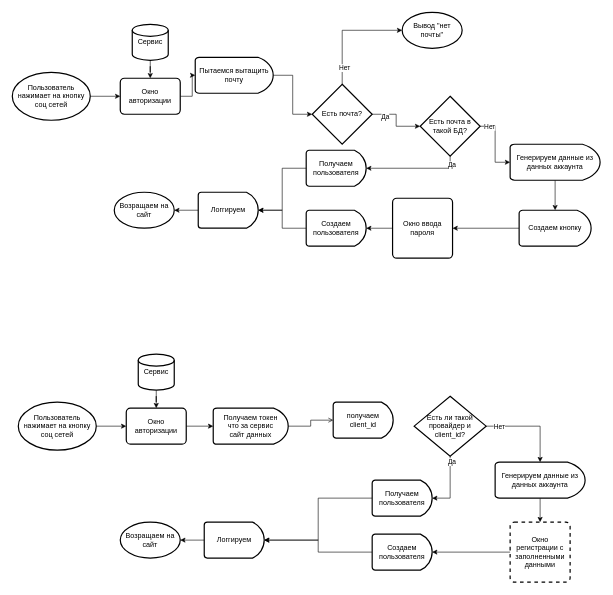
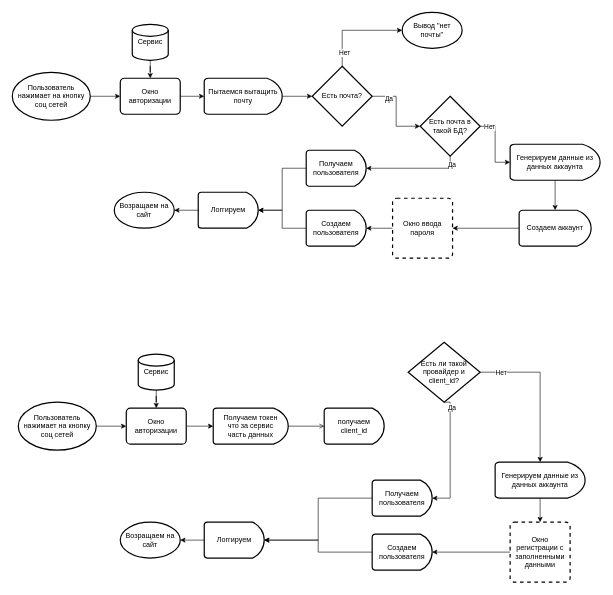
node "Пытаемся вытащить почту": moved (234, 75) -> (243, 96)
node "Есть почта?": moved (342, 114) -> (342, 96)
node "Окно ввода пароля": style solid -> dashed
node "Создаем кнопку": label "Создаем кнопку" -> "Создаем аккаунт"
node "получаем client_id": moved (363, 420) -> (354, 426)
node "Получаем токен что за сервис сайт данных": label "Получаем токен что за сервис сайт данных" -> "Получаем токен что за сервис часть данных"
node "Есть ли такой провайдер и client_id?": moved (450, 426) -> (444, 372)
